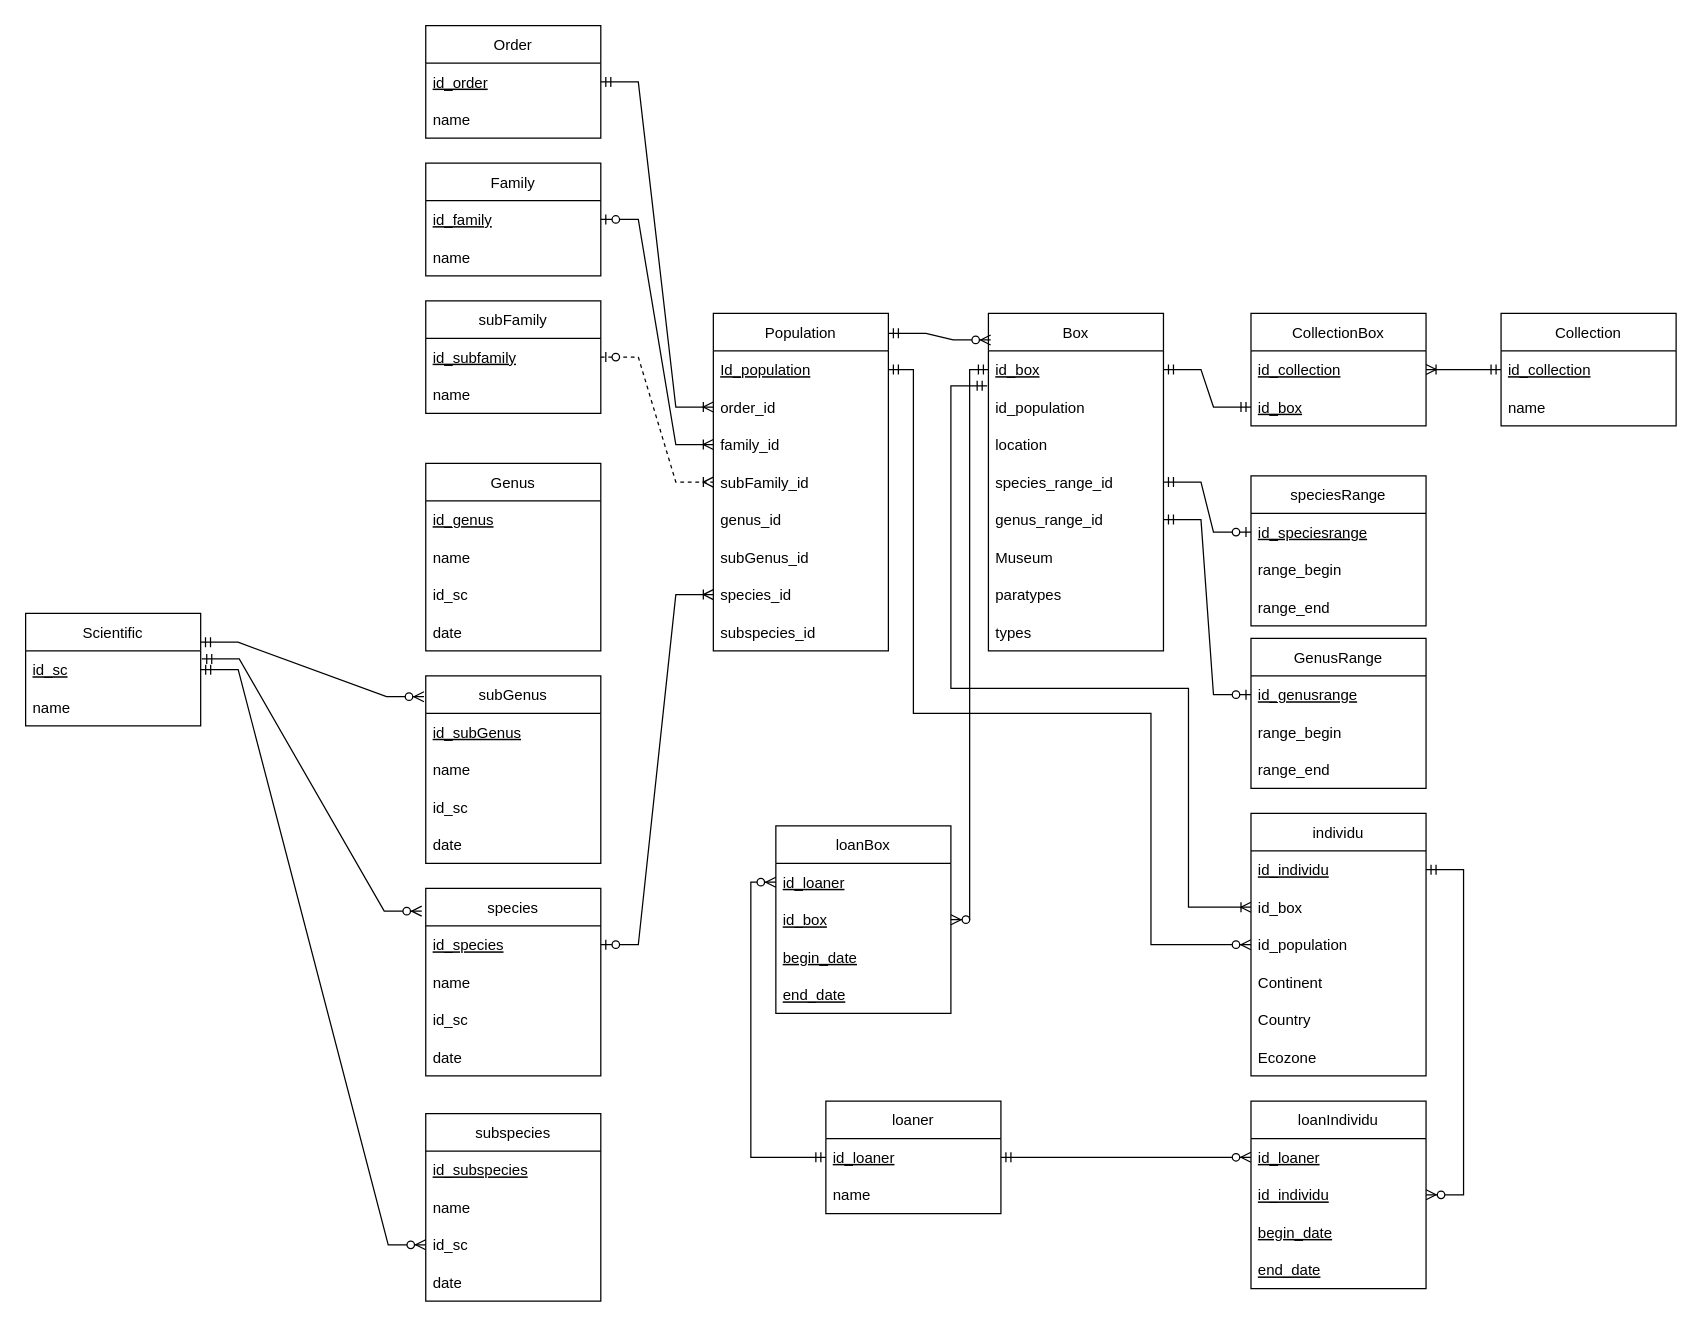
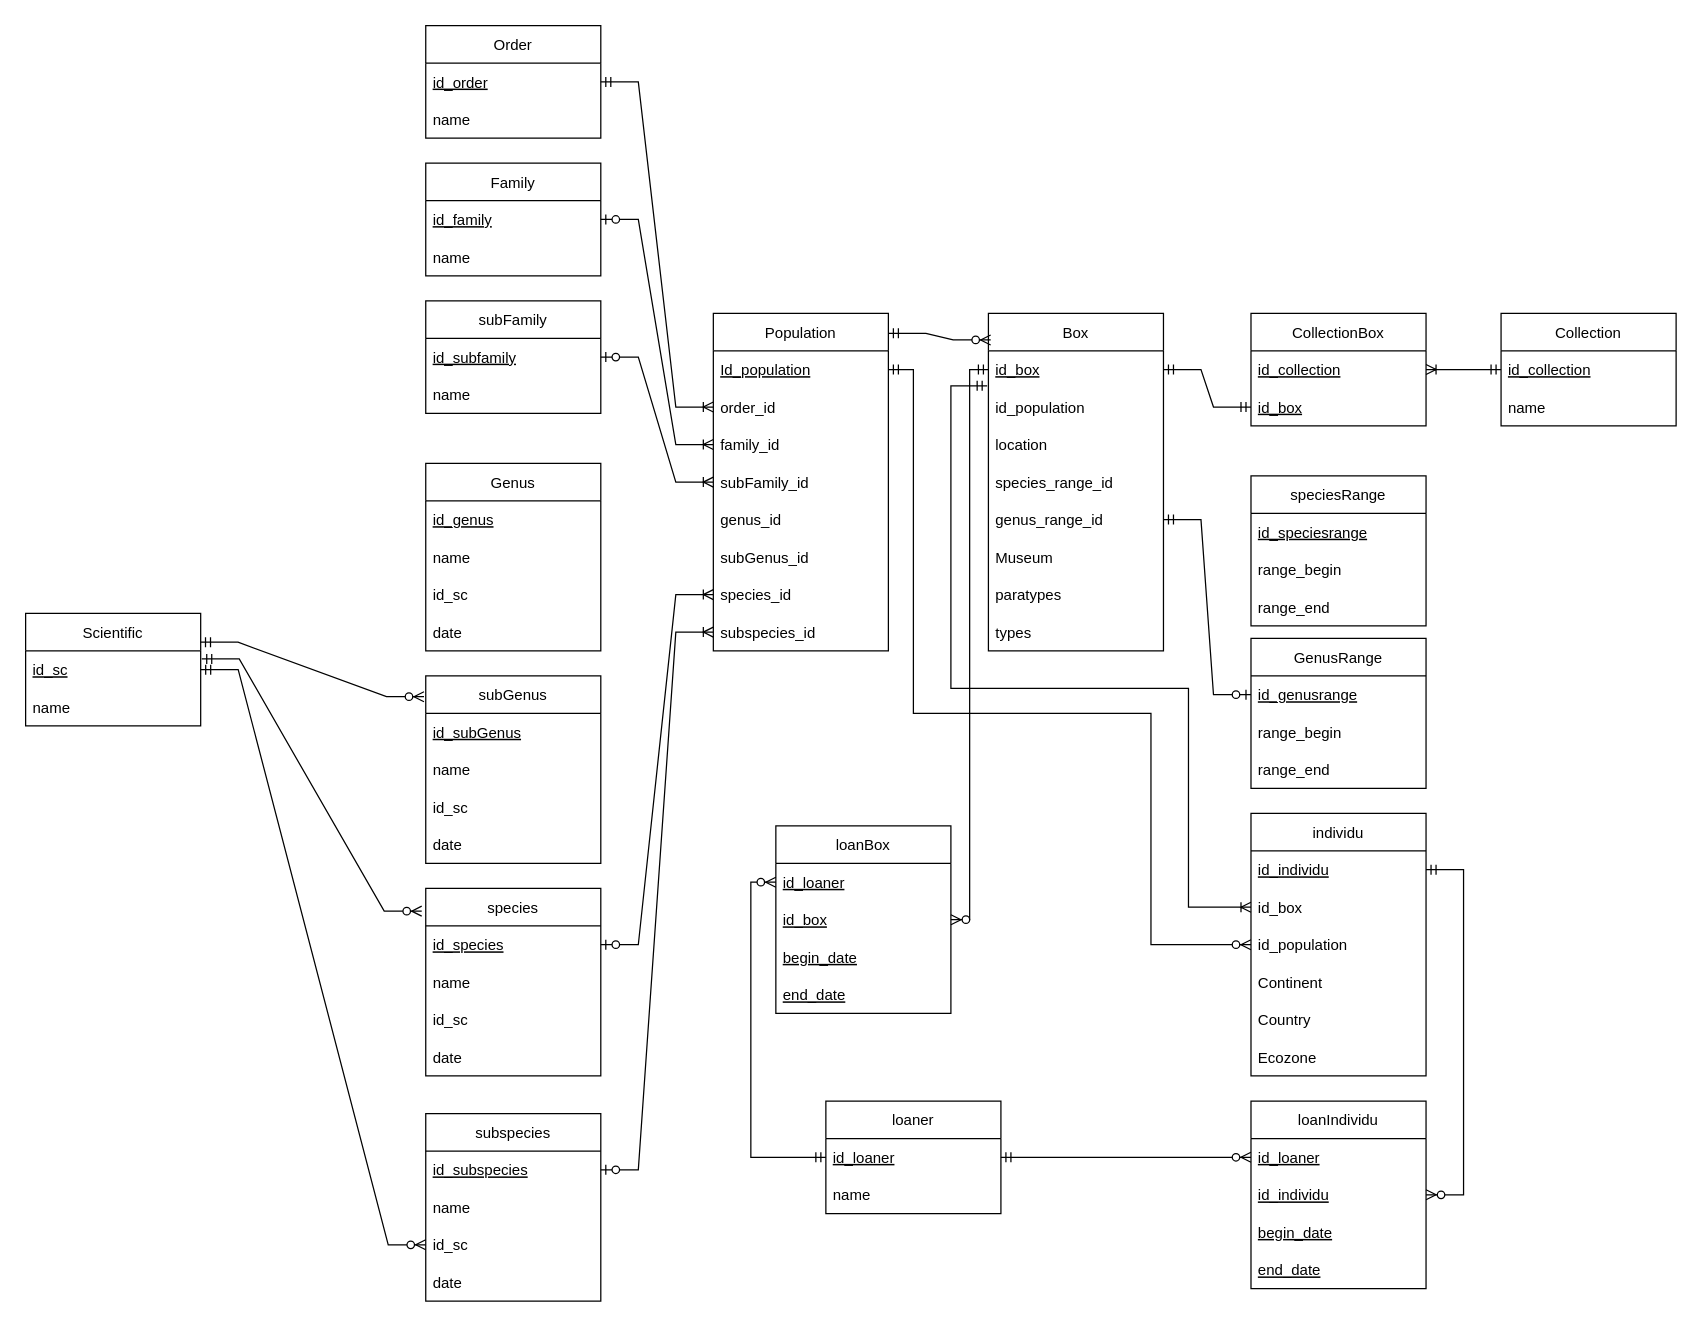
edge "id_subfamily" -- "subFamily_id": style dashed -> solid
edge "species_range_id" -- "id_speciesrange": removed
edge "subspecies_id" -- "id_subspecies": added
